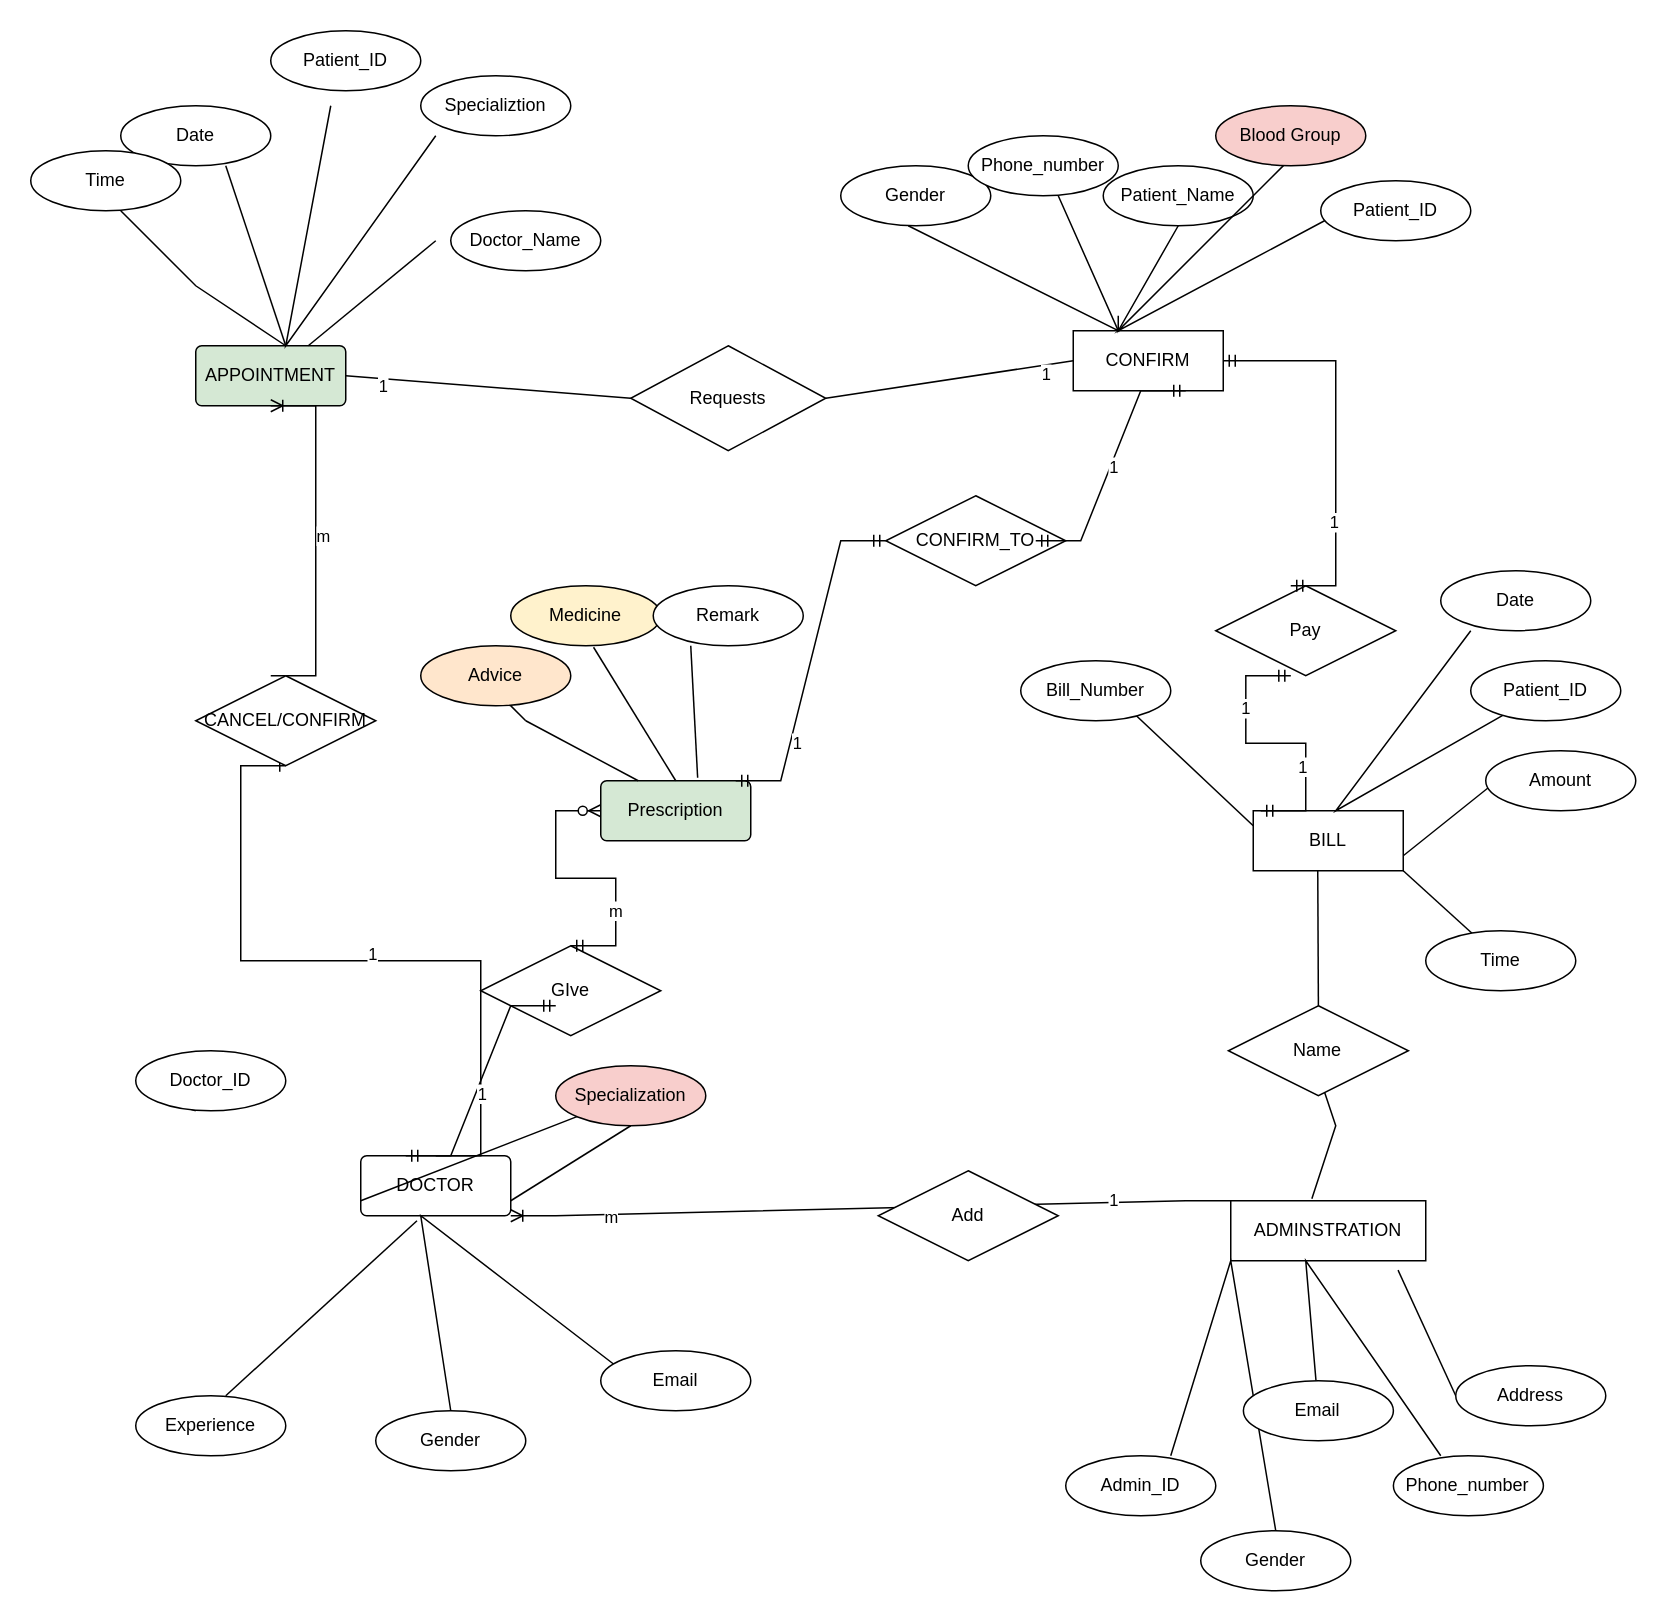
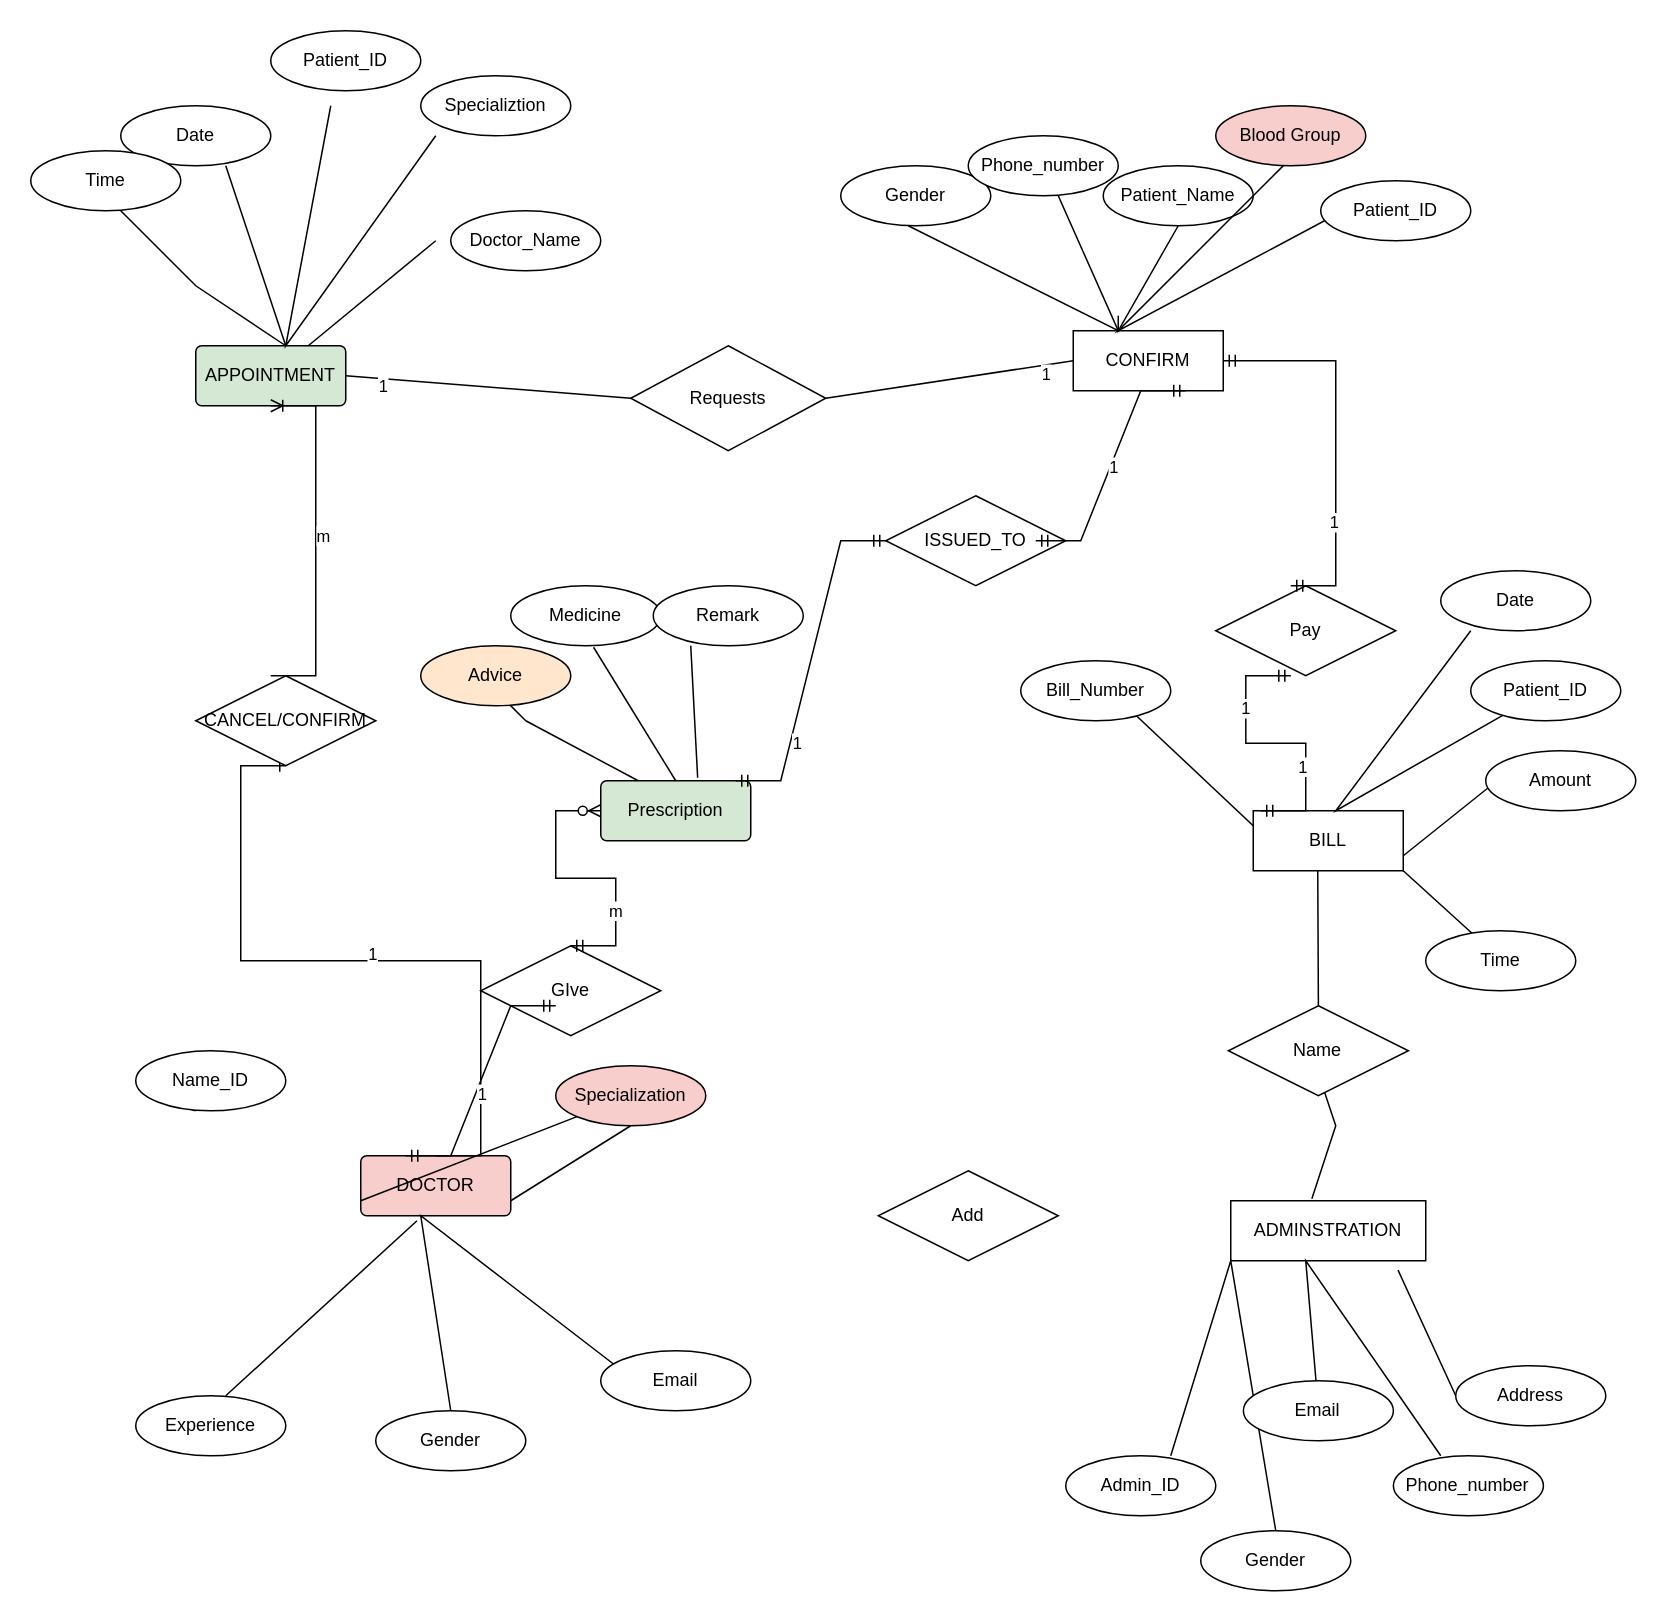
node "CONFIRM_TO": label "CONFIRM_TO" -> "ISSUED_TO"
node "Medicine": fillcolor #fff2cc -> #ffffff
node "Doctor_ID": label "Doctor_ID" -> "Name_ID"
node "DOCTOR": fillcolor #ffffff -> #f8cecc
edge "ADMINSTRATION" -> "DOCTOR": removed, labels "1", "m"
